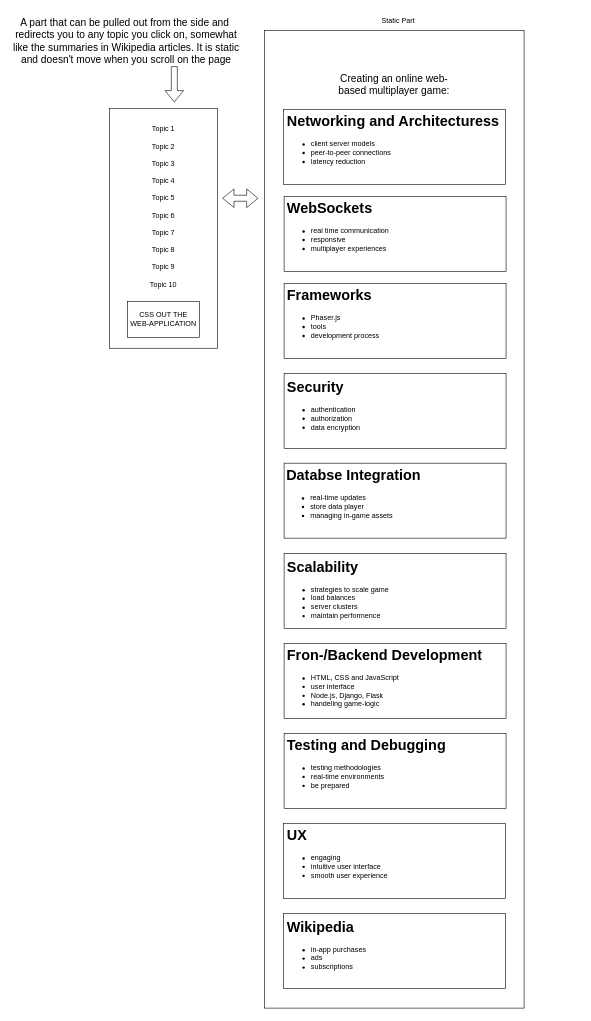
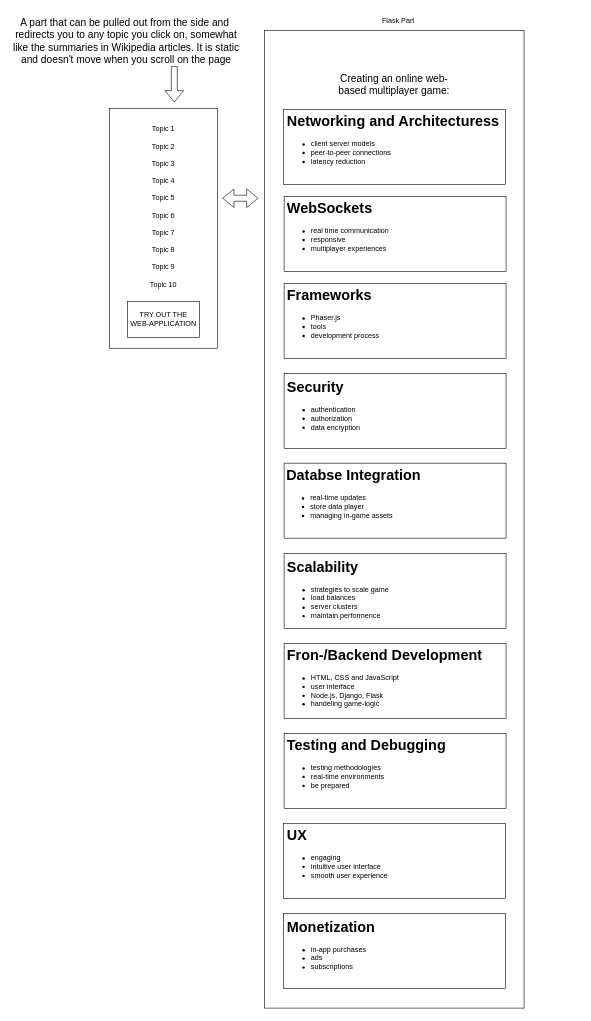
node "Static Part": label "Static Part" -> "Flask Part"
node "CSS OUT THE WEB-APPLICATION": label "CSS OUT THE WEB-APPLICATION" -> "TRY OUT THE WEB-APPLICATION"
node "Wikipedia in-app purchases ads subscriptions": label "Wikipedia in-app purchases ads subscriptions" -> "Monetization in-app purchases ads subscriptions"
